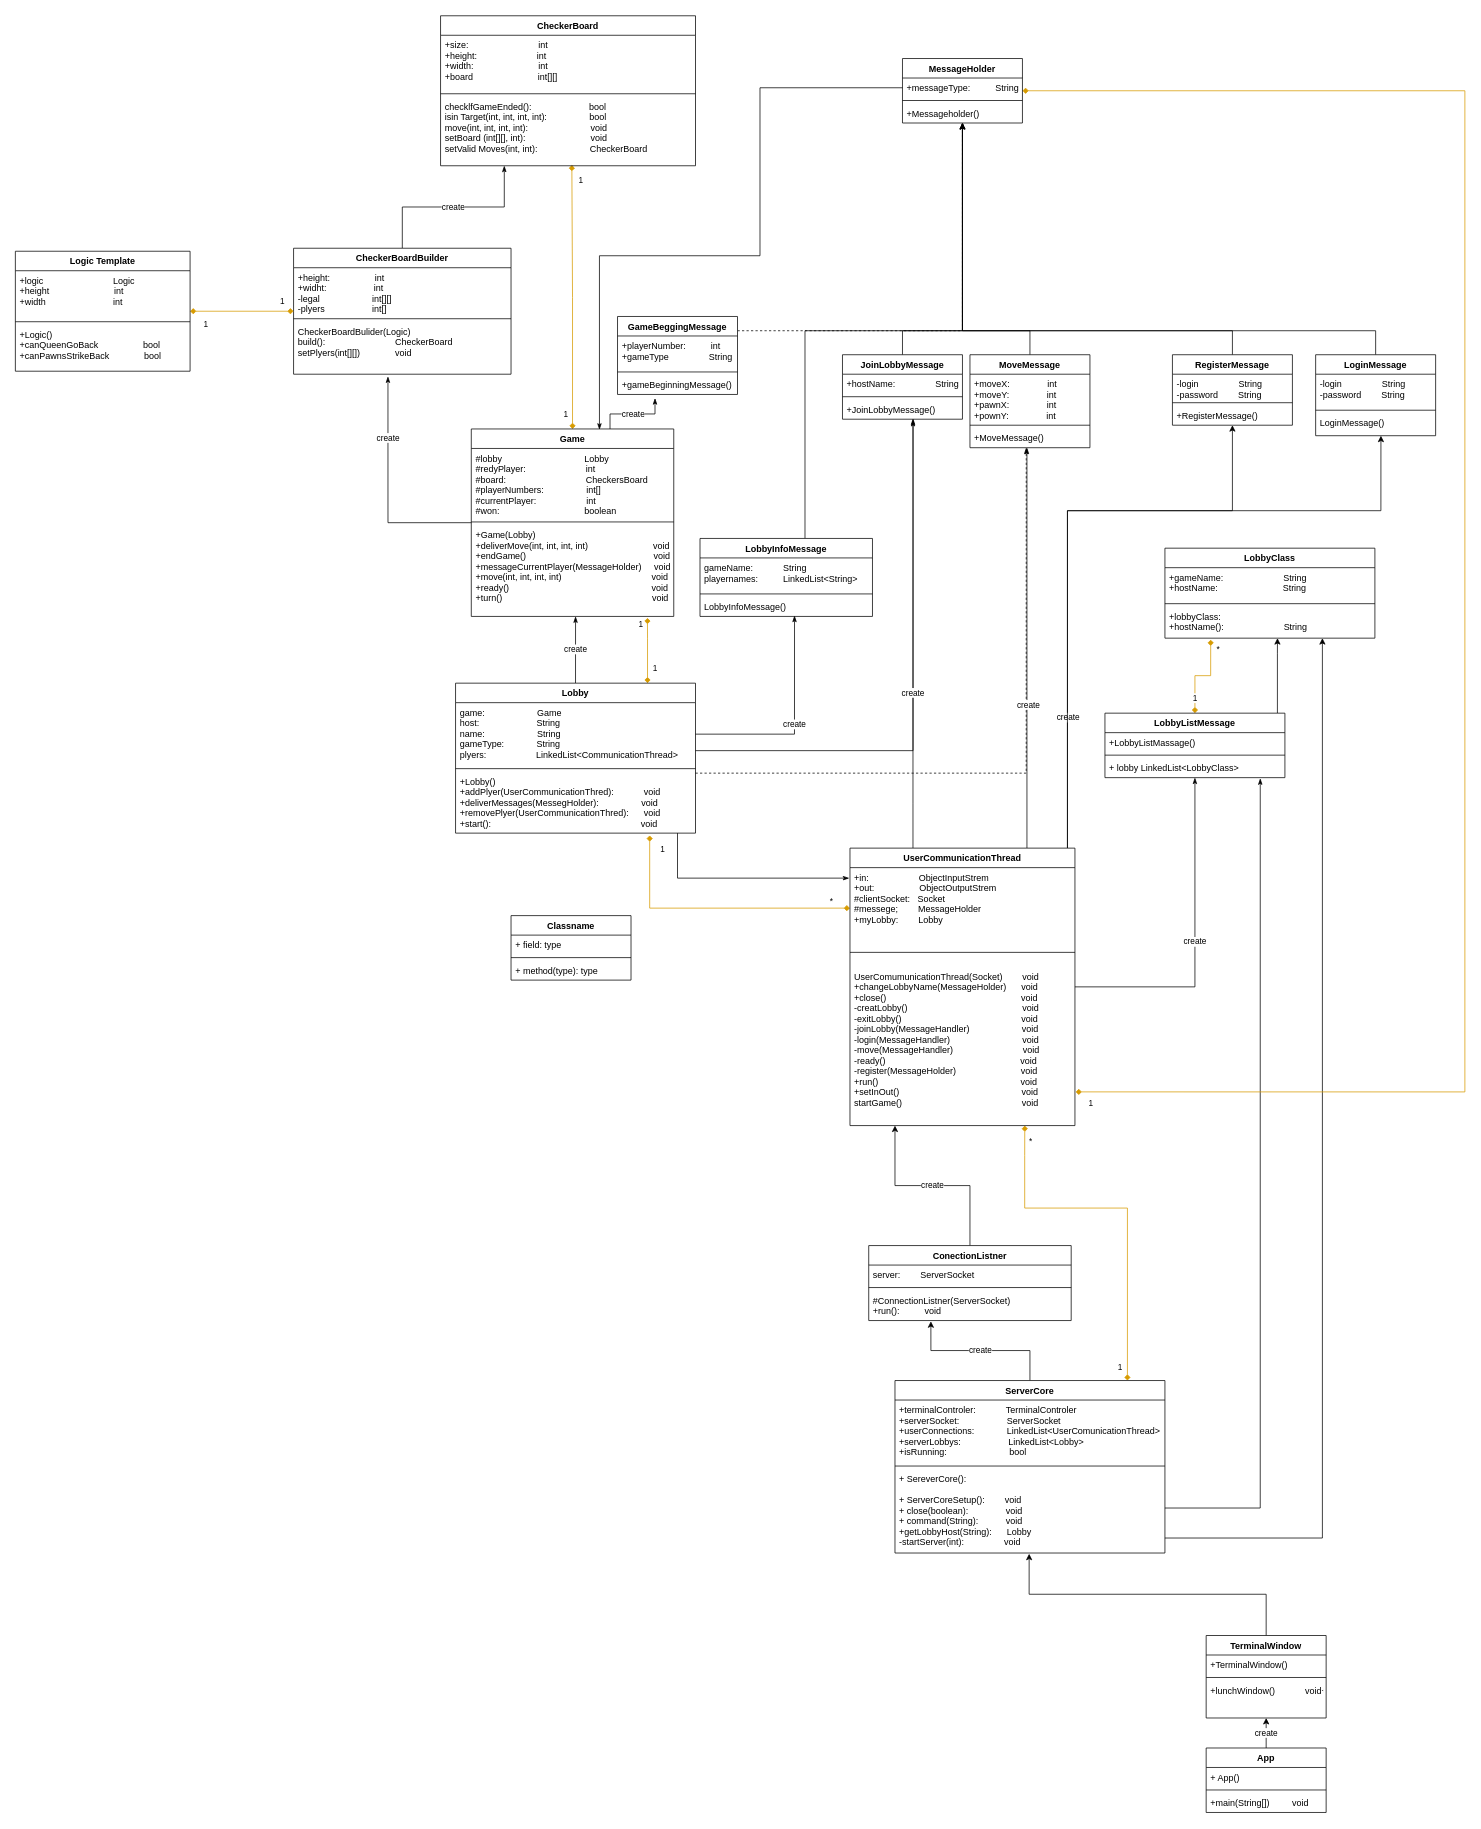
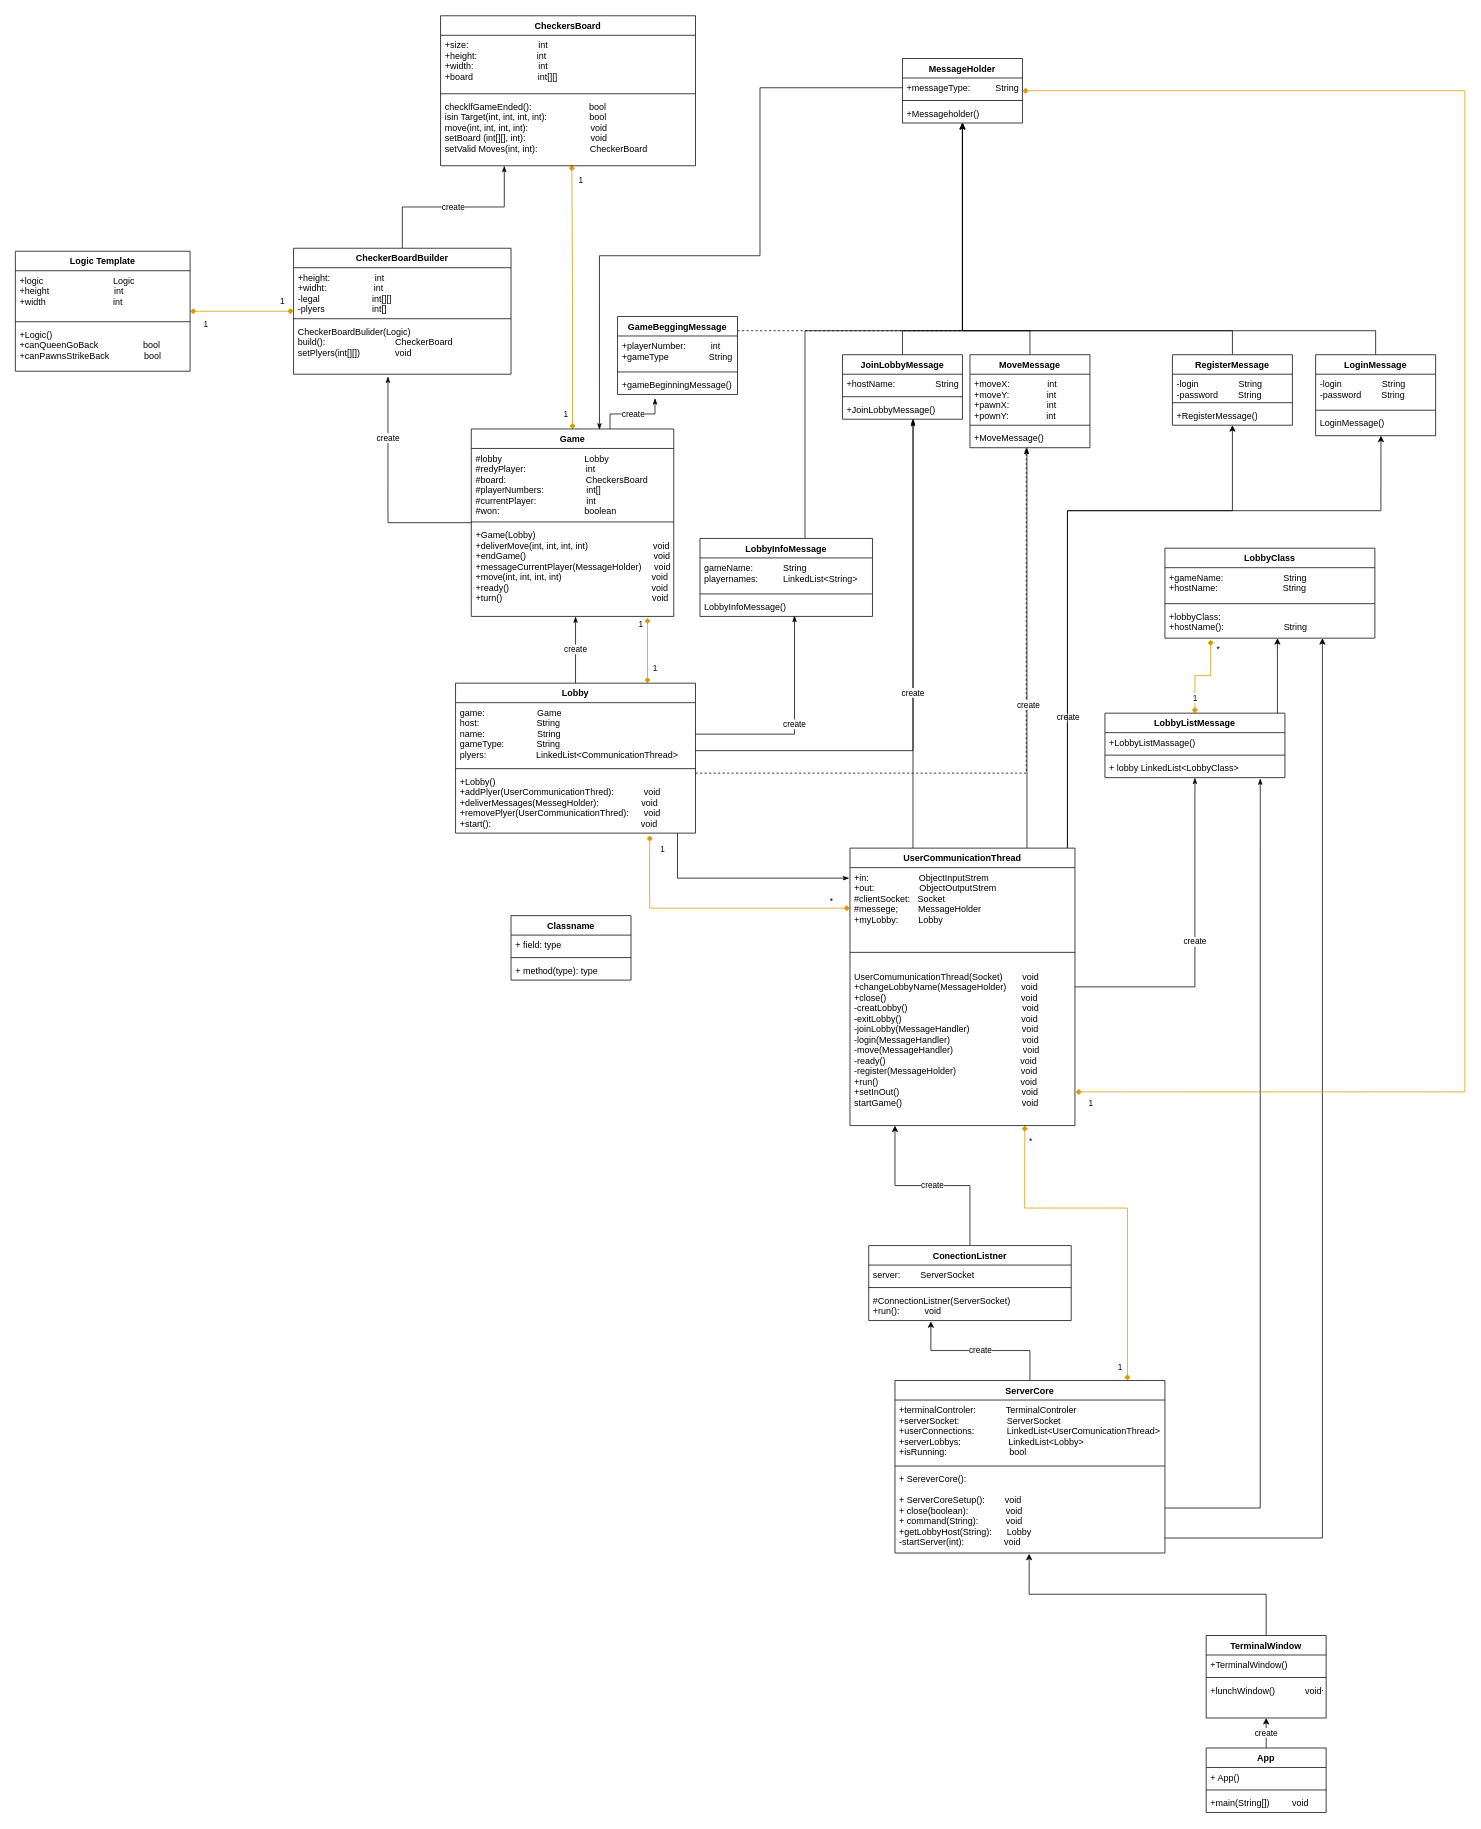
node "CheckerBoard": label "CheckerBoard" -> "CheckersBoard"
